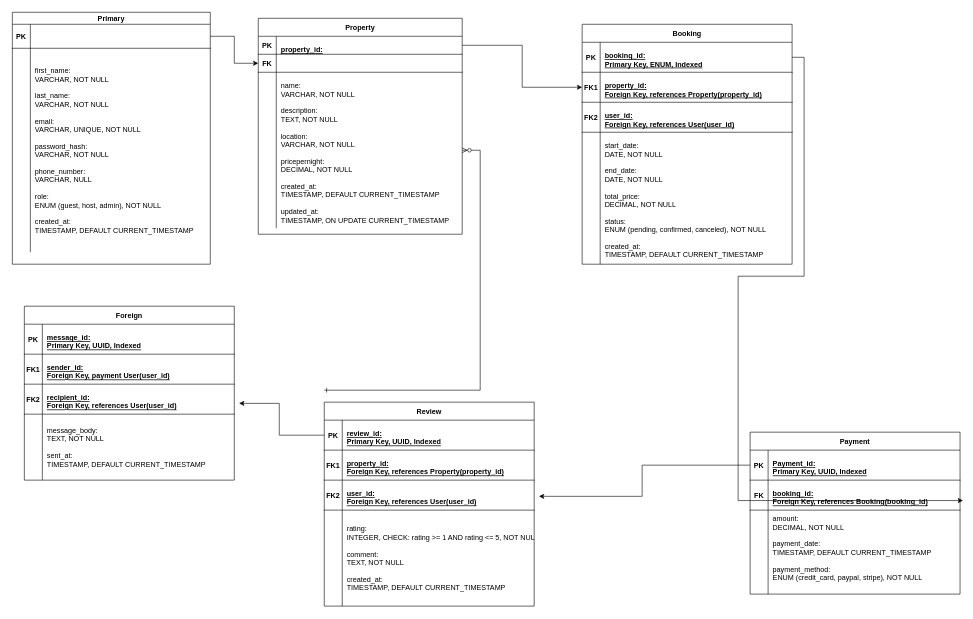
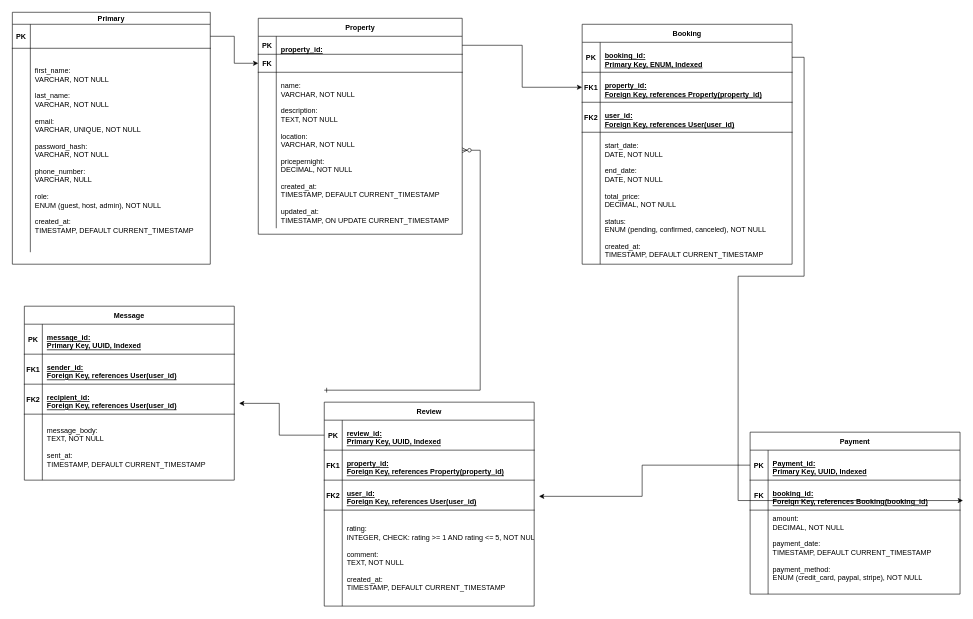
node "Foreign": label "Foreign" -> "Message"
node "sender_id: Foreign Key, payment User(user_id)": label "sender_id: Foreign Key, payment User(user_id)" -> "sender_id: Foreign Key, references User(user_id)"
